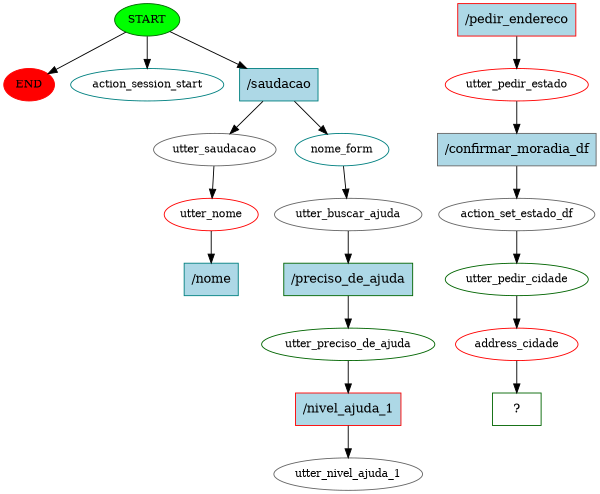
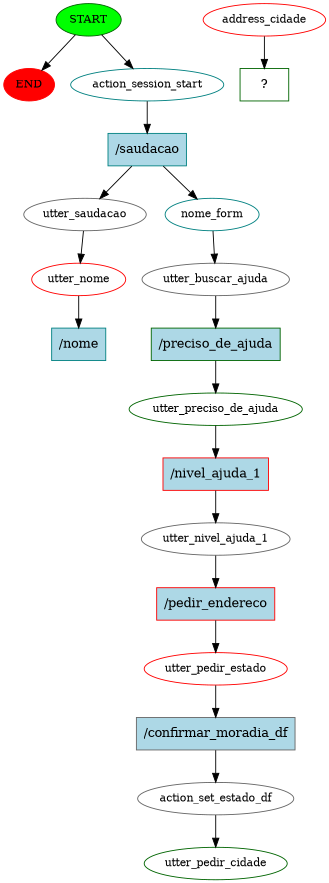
edge "START" -> "/saudacao": now "action_session_start" -> "/saudacao"
edge "utter_pedir_cidade" -> "address_cidade": removed
edge "utter_nivel_ajuda_1" -> "/pedir_endereco": added
